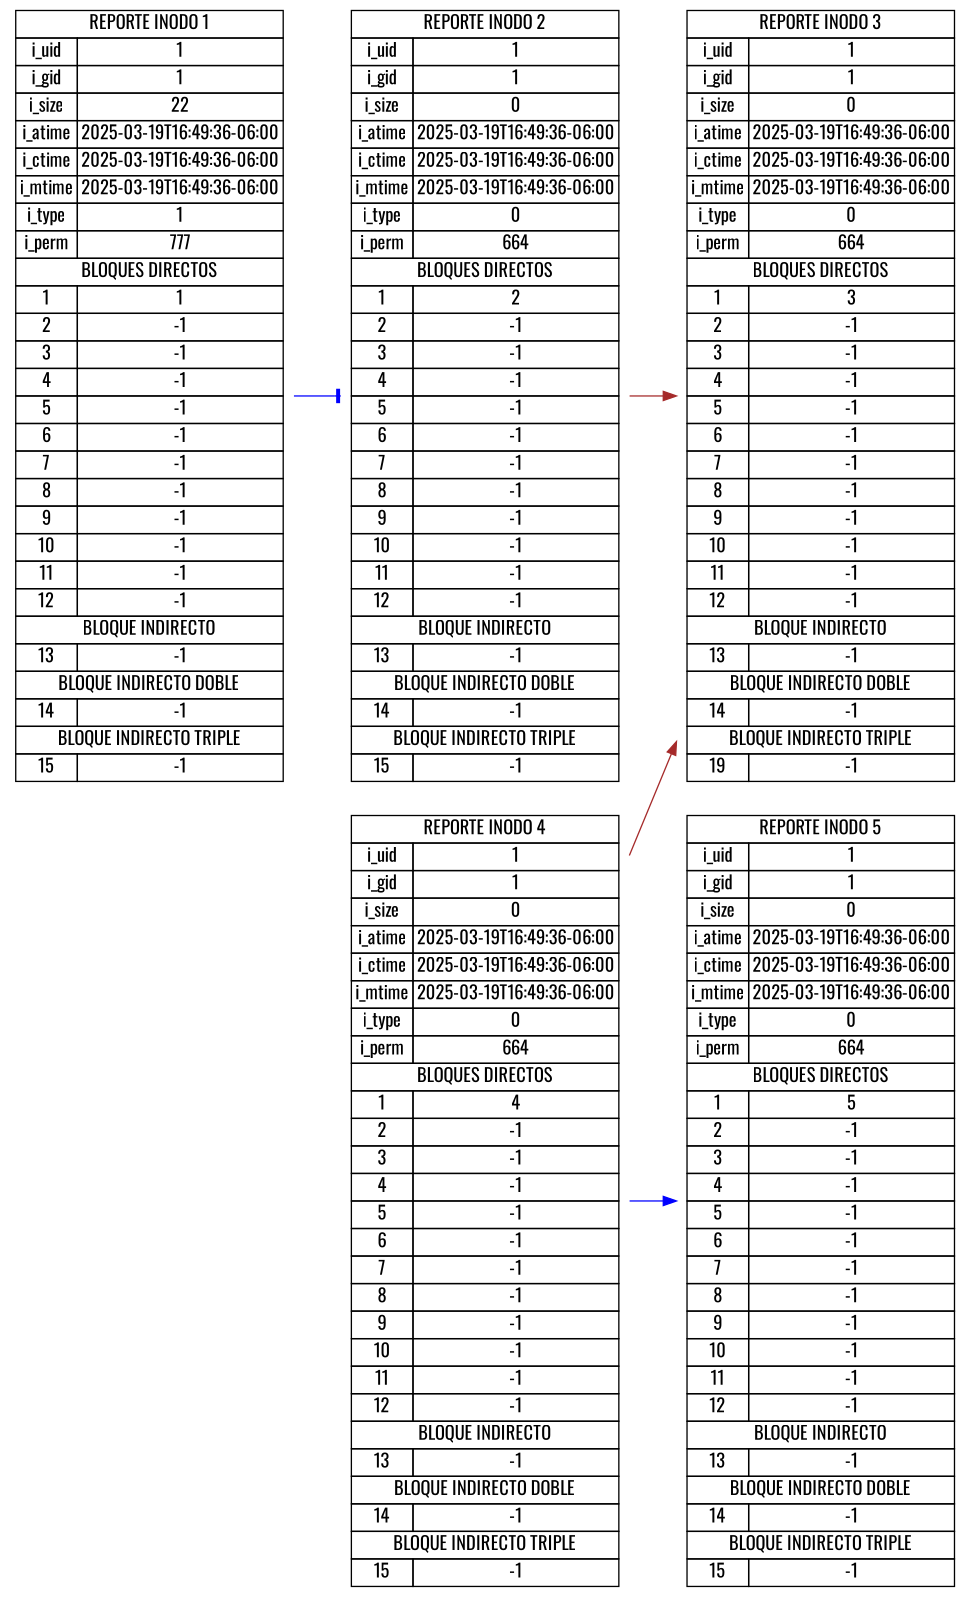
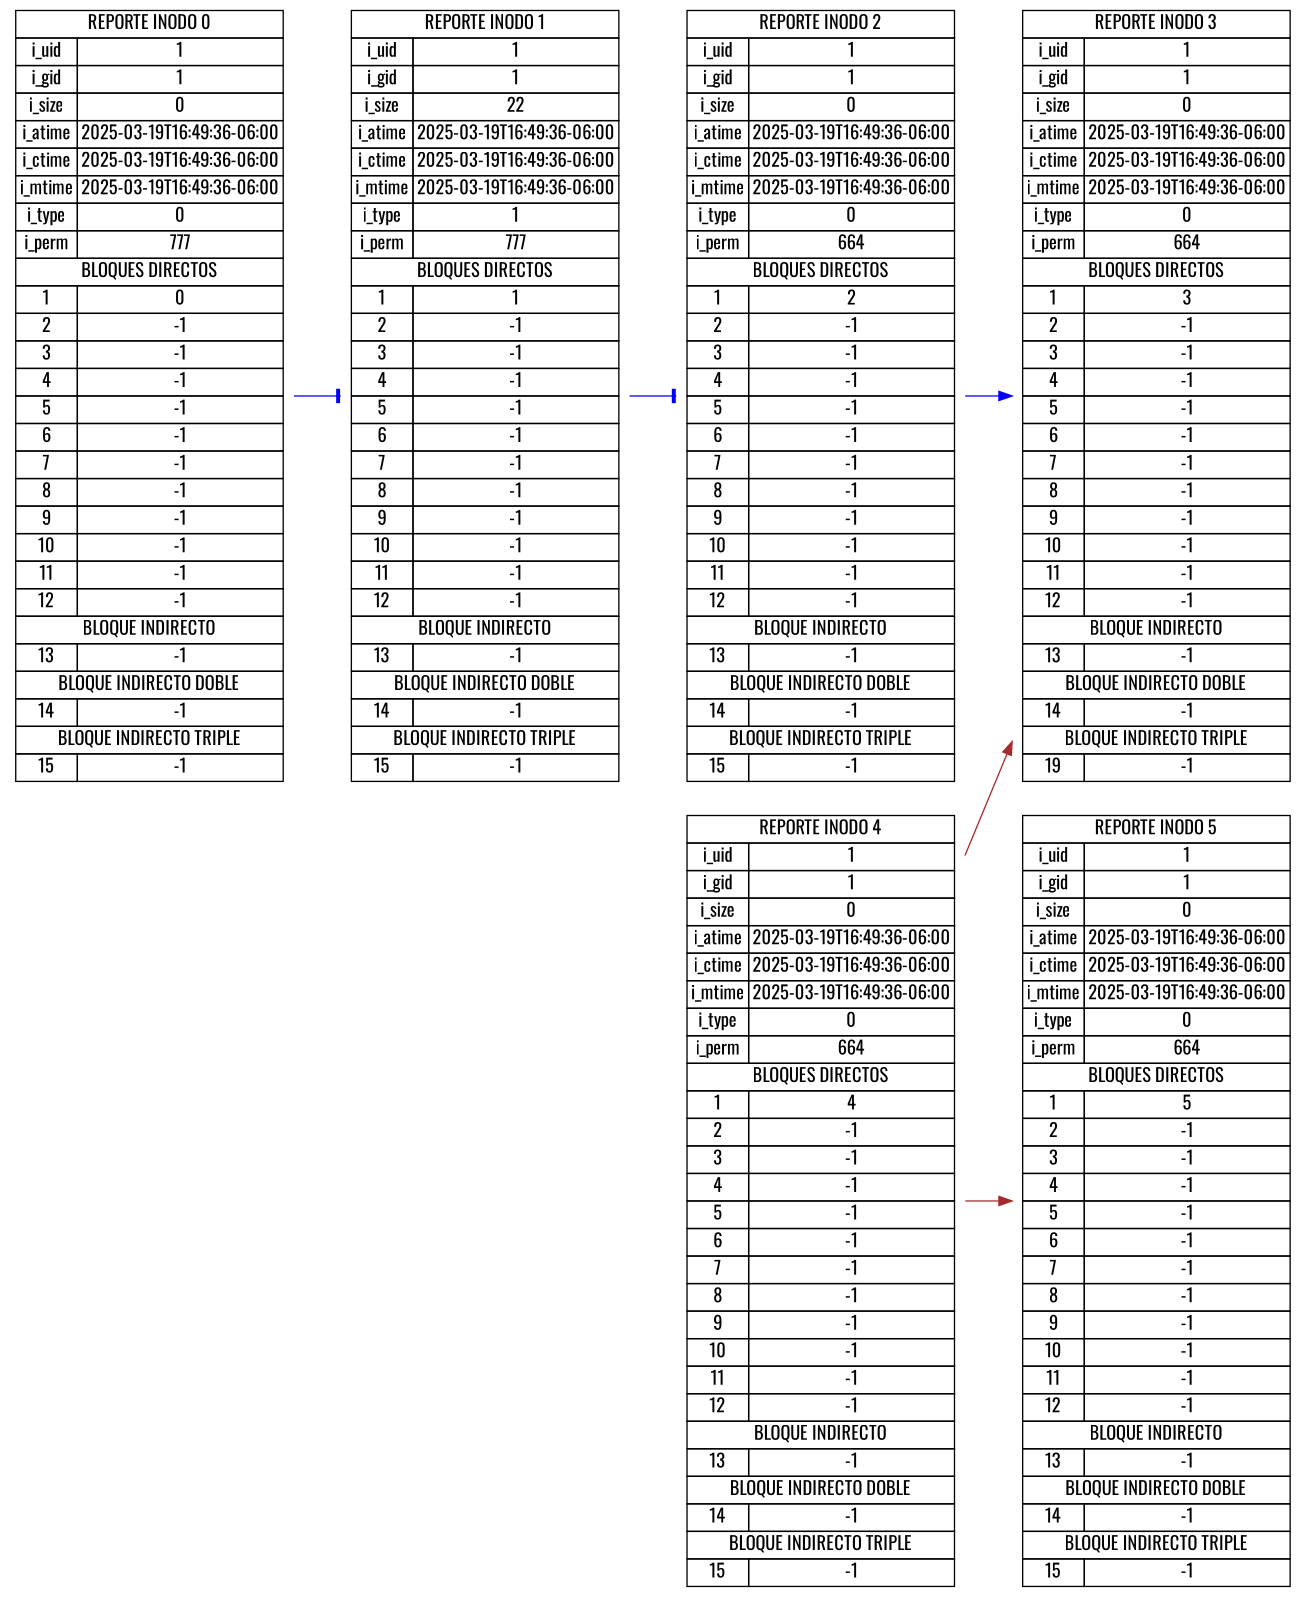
node "REPORTE INODO 0": added
edge "REPORTE INODO 2" -> "REPORTE INODO 3": color brown -> blue
edge "REPORTE INODO 4" -> "REPORTE INODO 5": color blue -> brown
